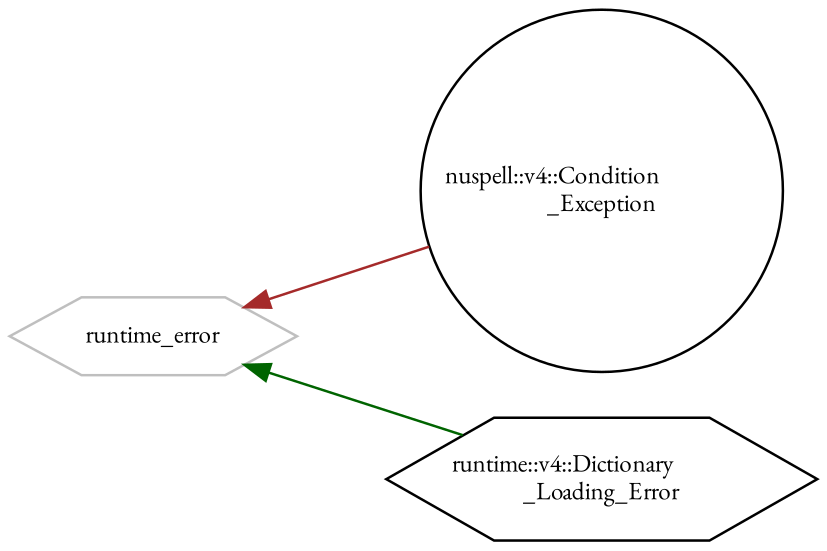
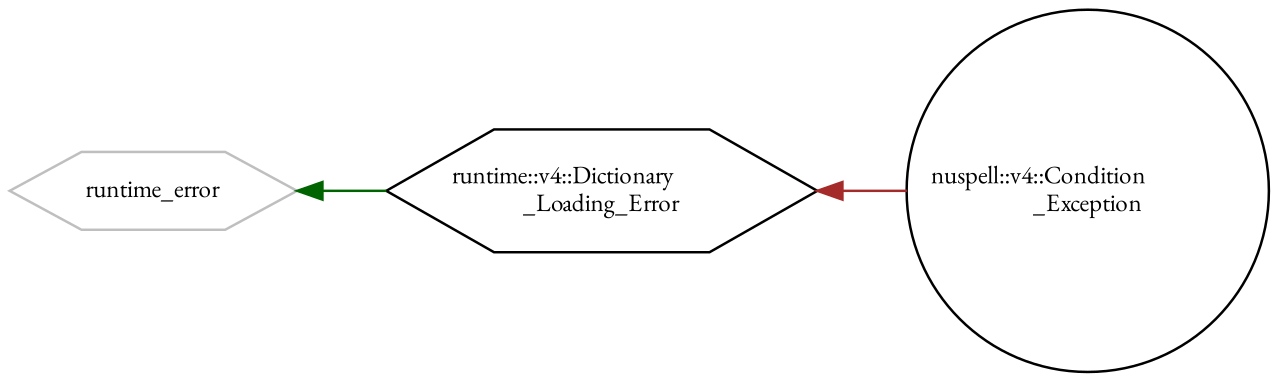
edge "nuspell::v4::Condition _Exception" -> "runtime_error": now "nuspell::v4::Condition _Exception" -> "runtime::v4::Dictionary _Loading_Error"
